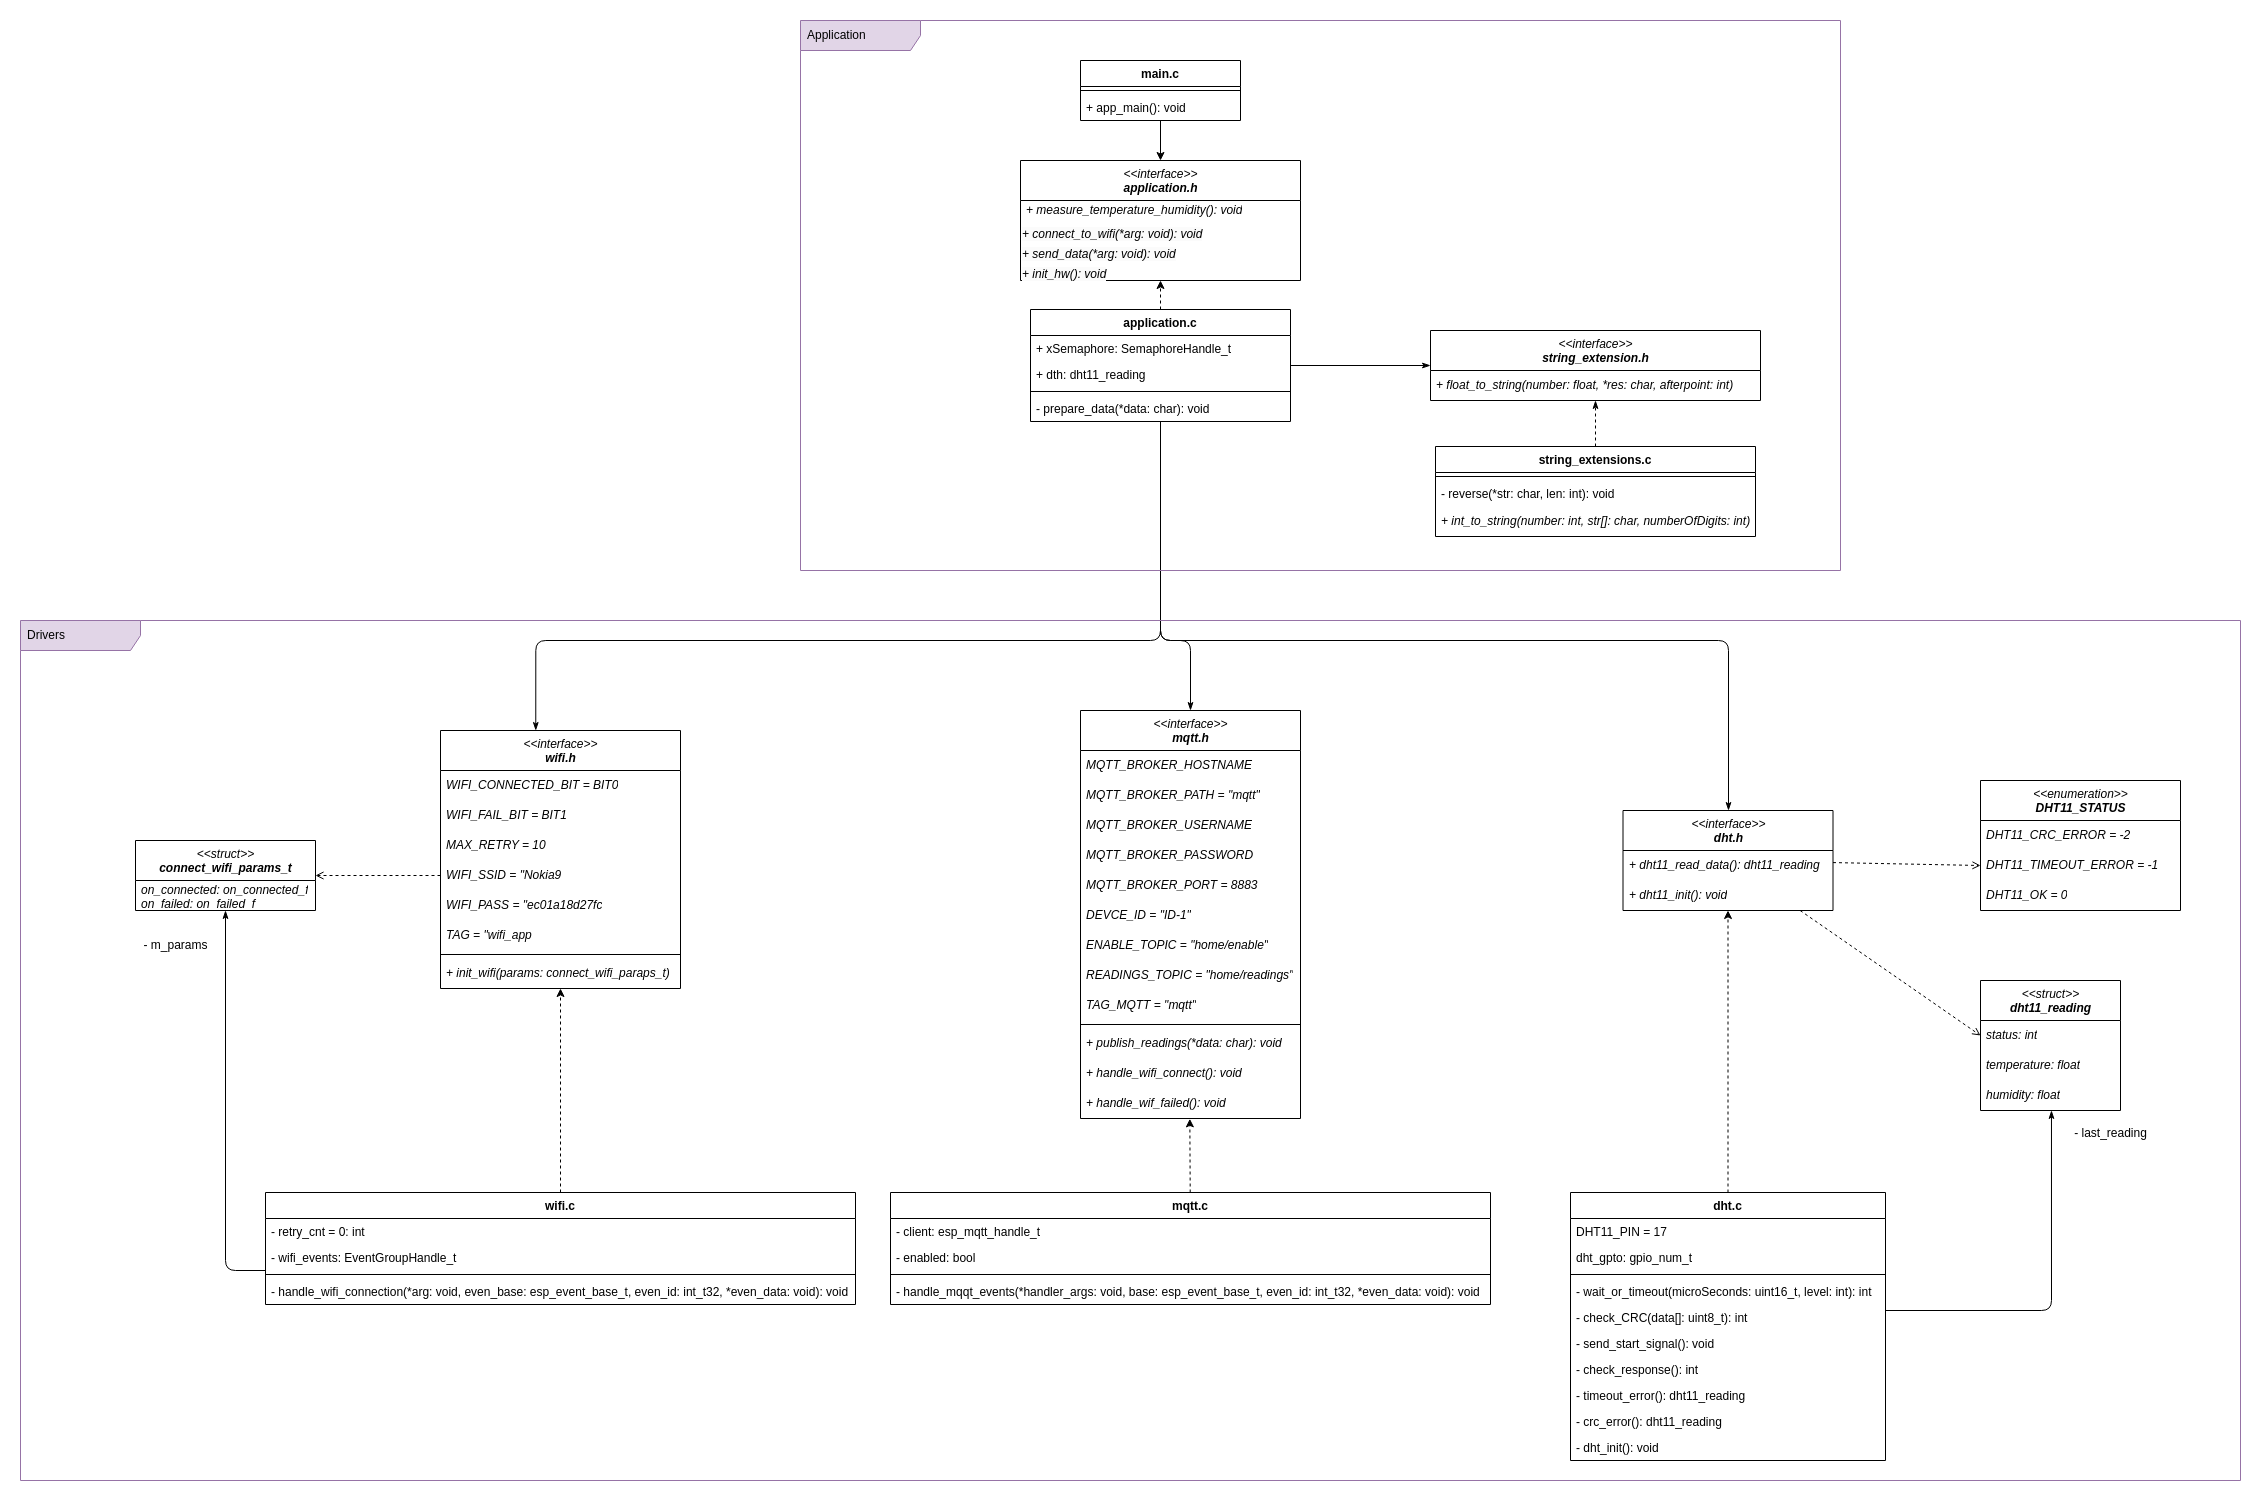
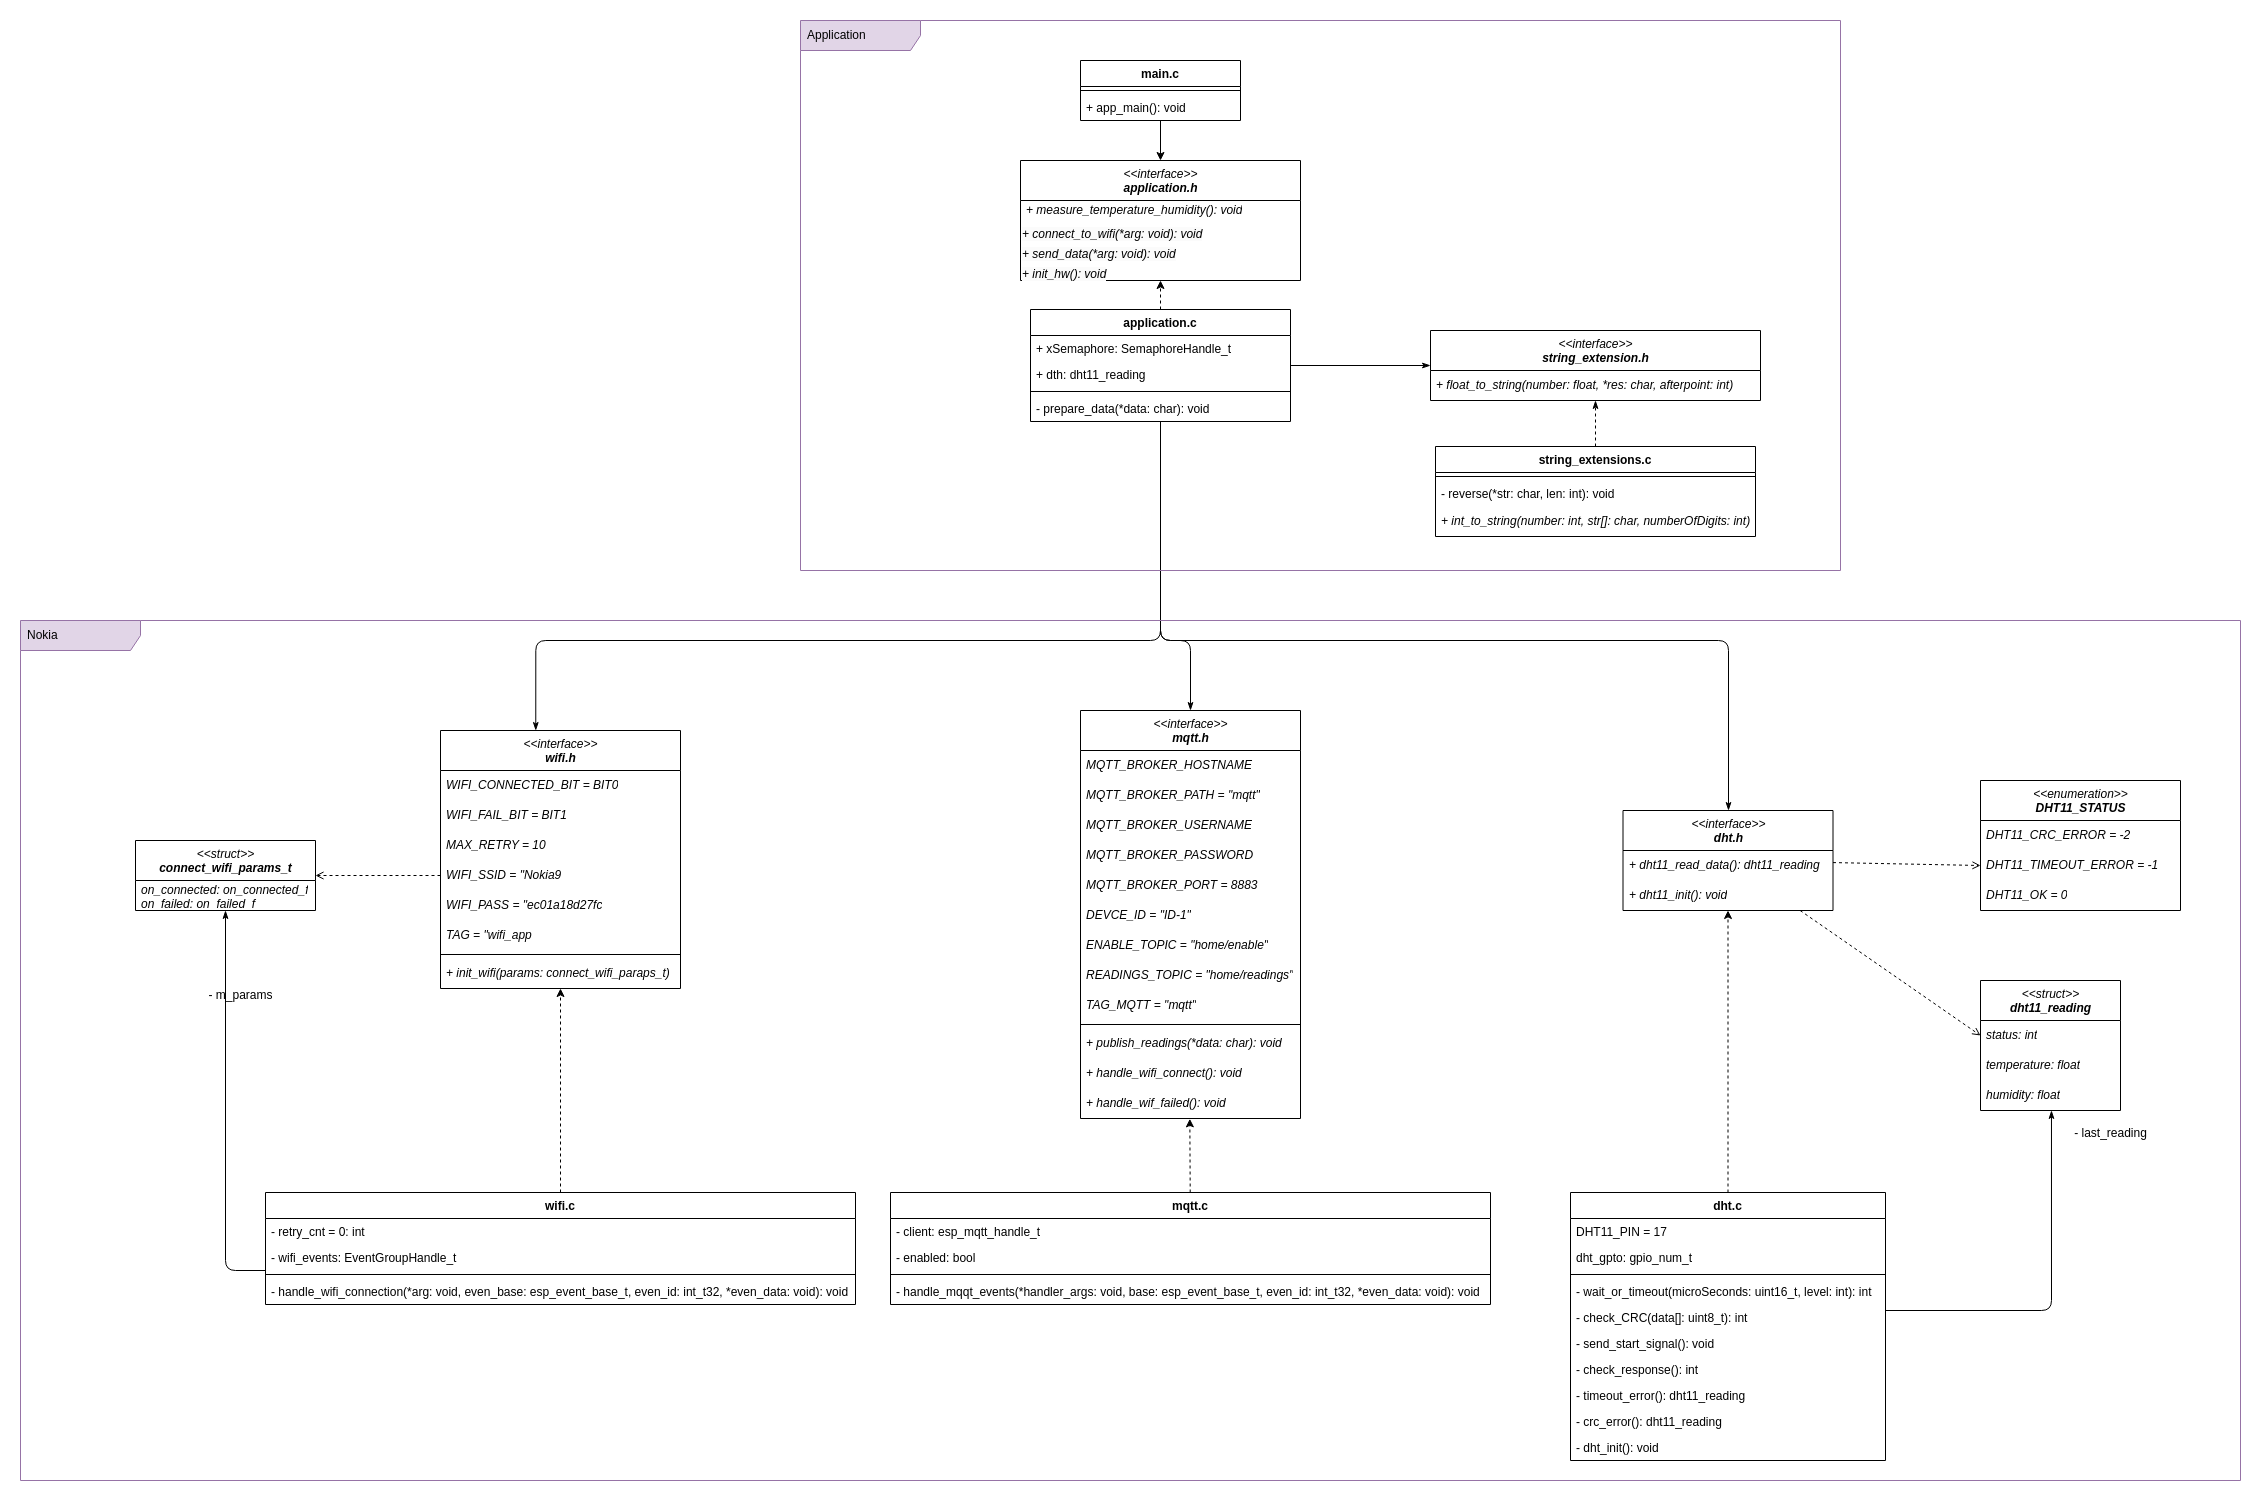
node "Drivers": label "Drivers" -> "Nokia"
node "- m_params": moved (176, 946) -> (241, 996)
